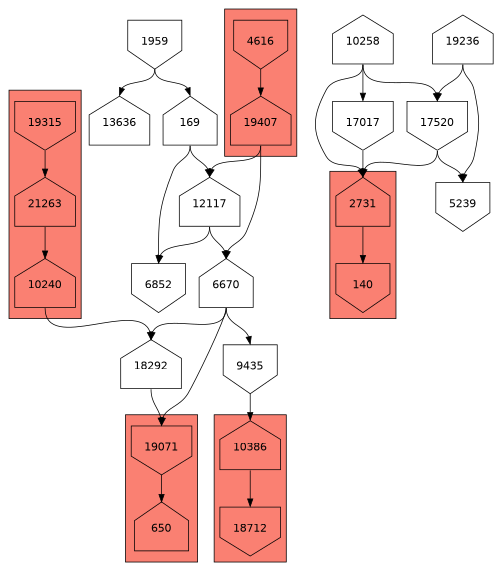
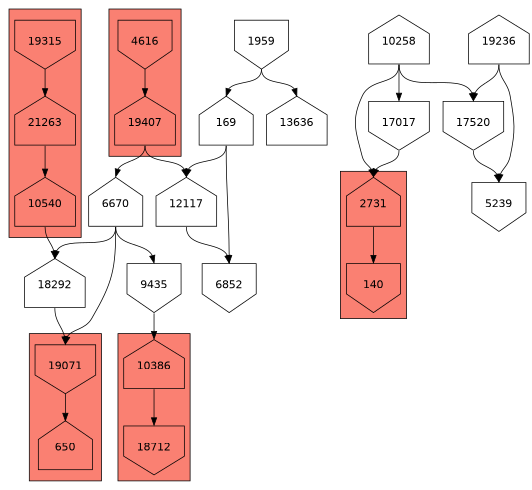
edge "17520" -> "2731": removed
edge "12117" -> "6670": removed
node "10240": label "10240" -> "10540"
